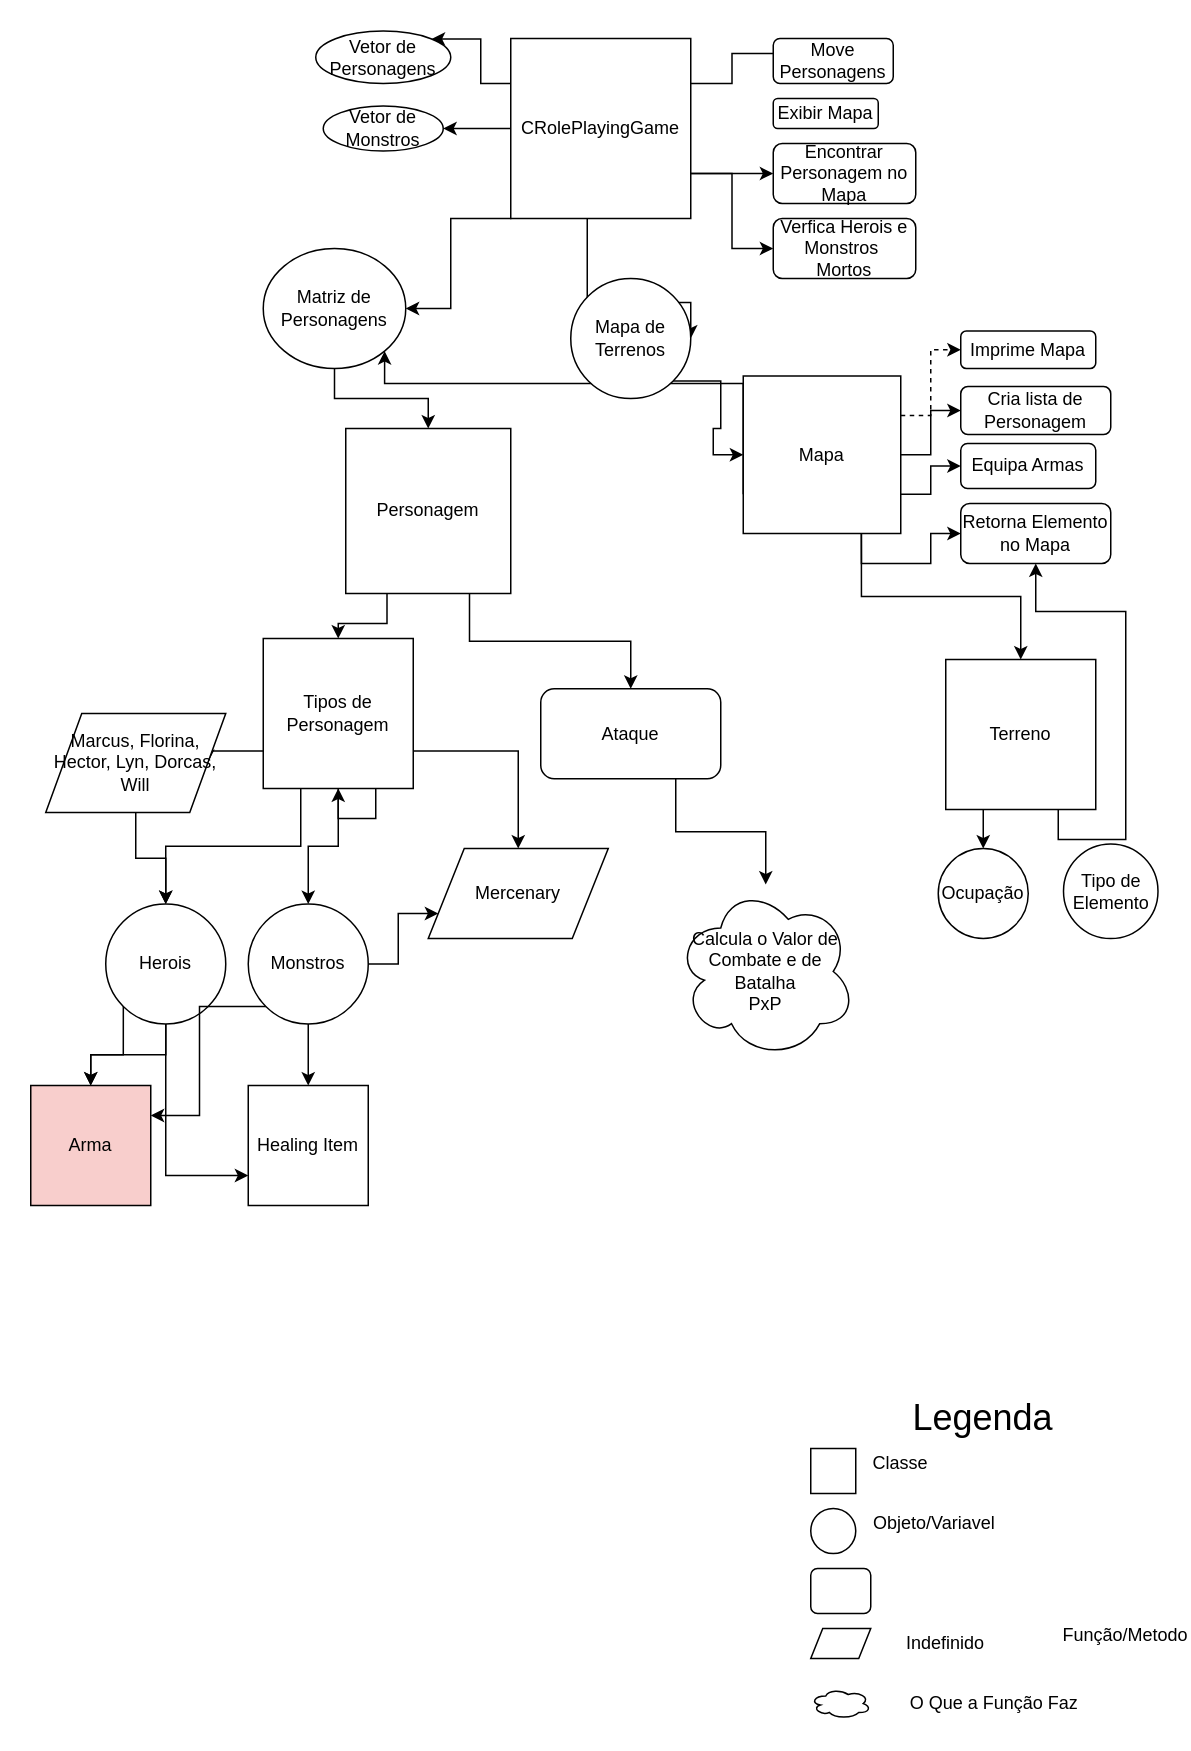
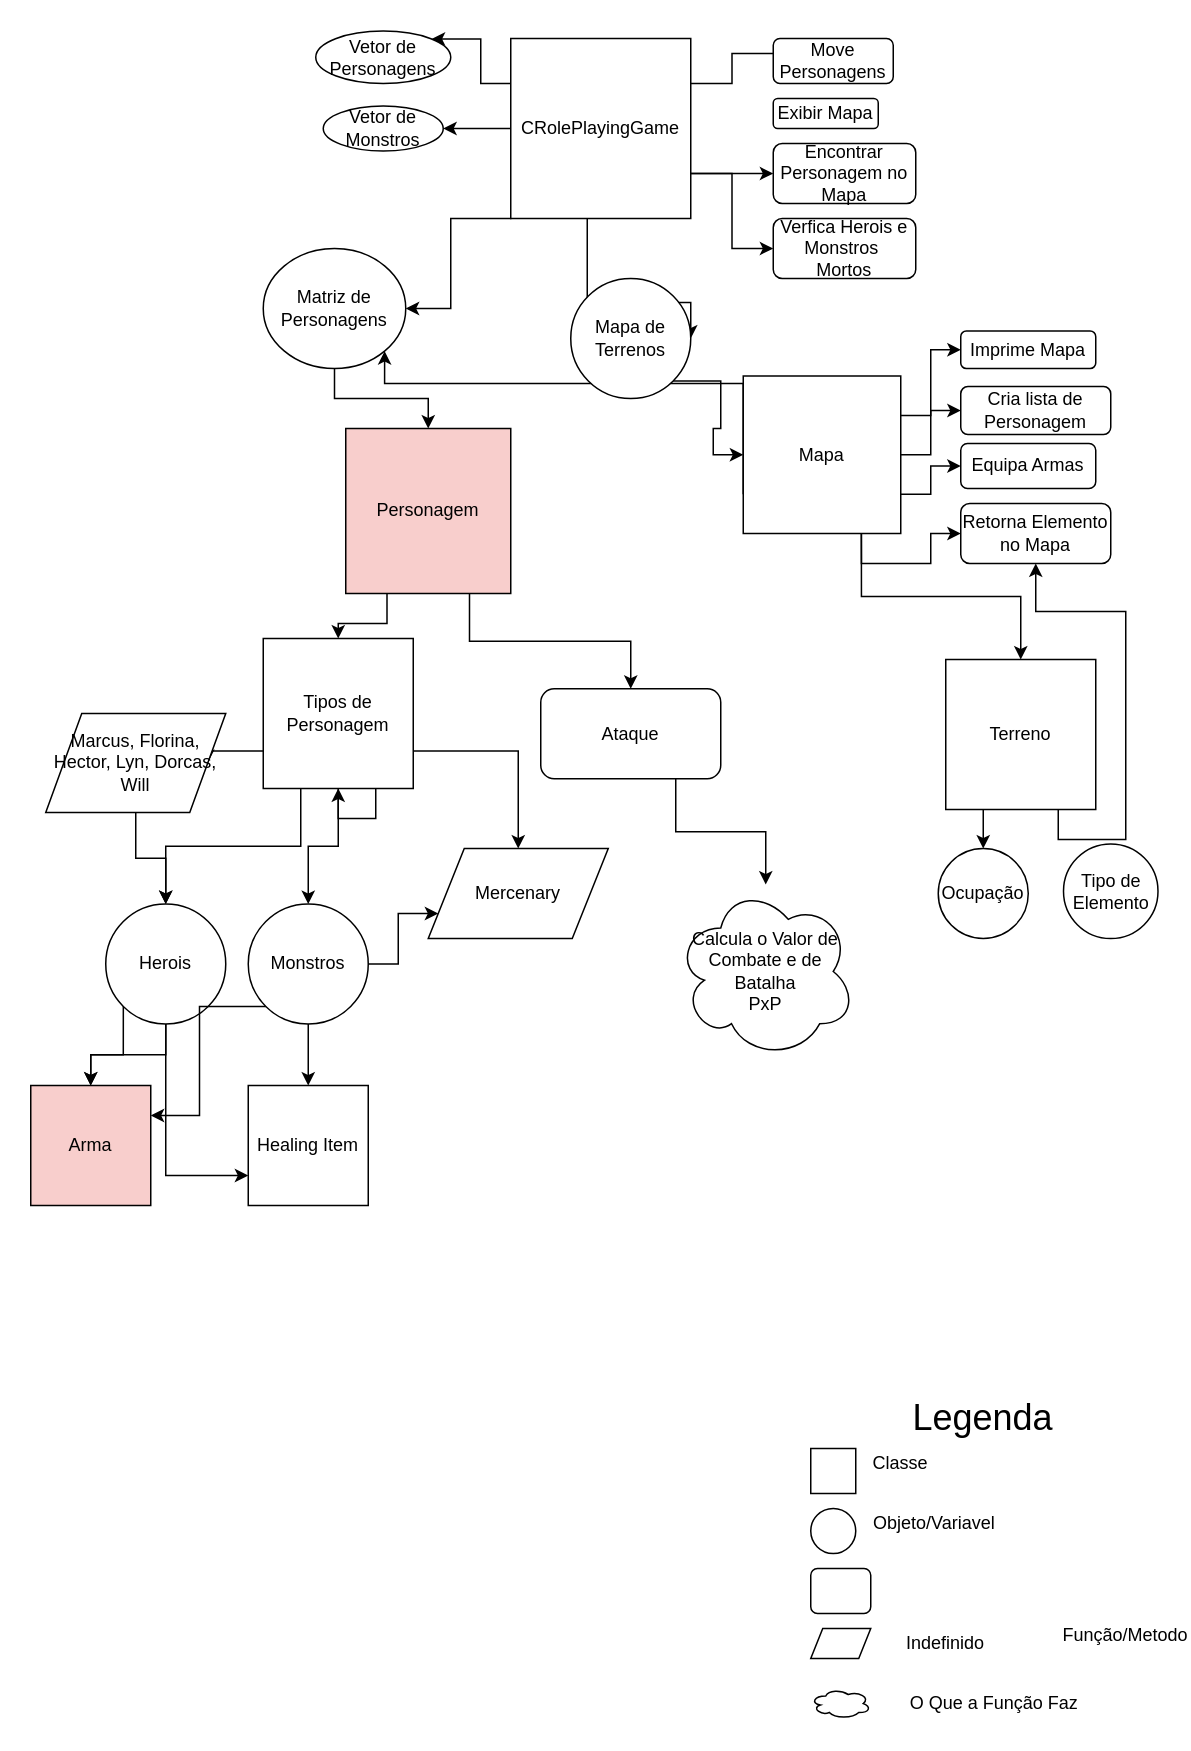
edge "Mapa" -> "Imprime Mapa": style dashed -> solid
node "Personagem": fillcolor #ffffff -> #f8cecc
